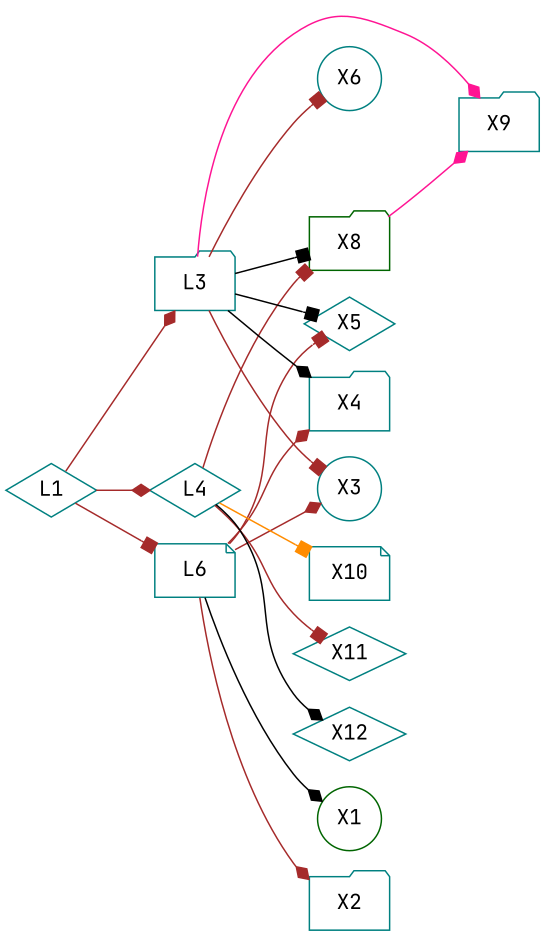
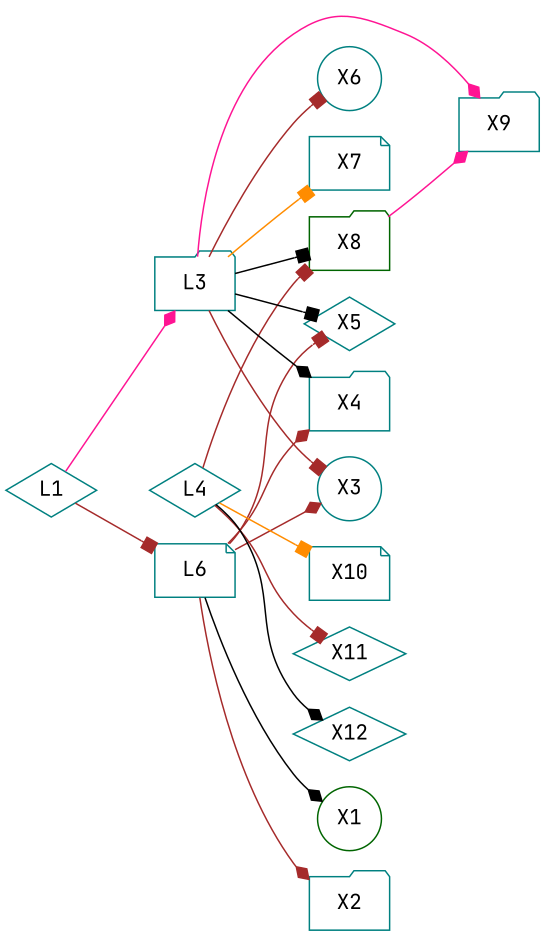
node "X7": added
edge "L1" -> "L3": color brown -> deeppink
edge "L1" -> "L4": removed
